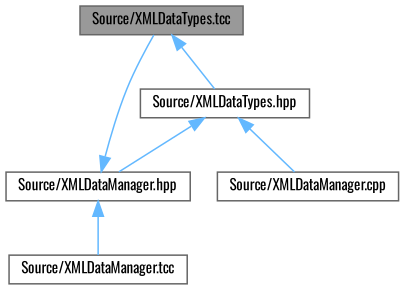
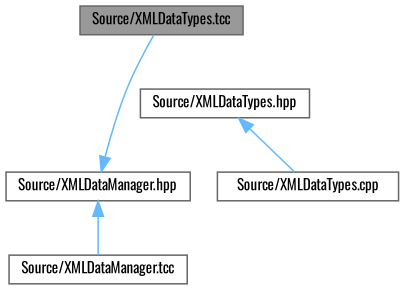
edge "Source/XMLDataTypes.hpp" -> "Source/XMLDataTypes.tcc": removed
edge "Source/XMLDataManager.hpp" -> "Source/XMLDataTypes.hpp": removed
node "Source/XMLDataManager.cpp": label "Source/XMLDataManager.cpp" -> "Source/XMLDataTypes.cpp"
